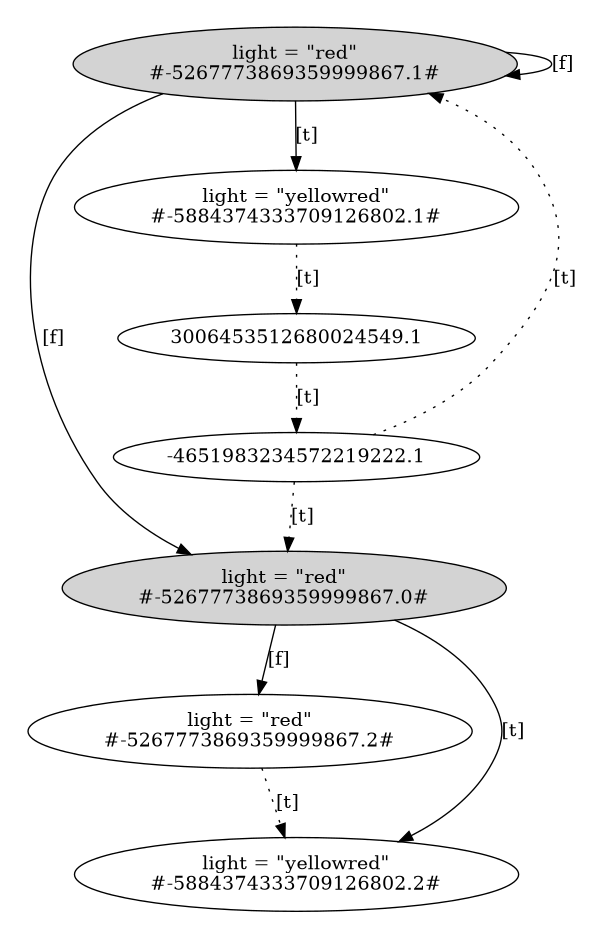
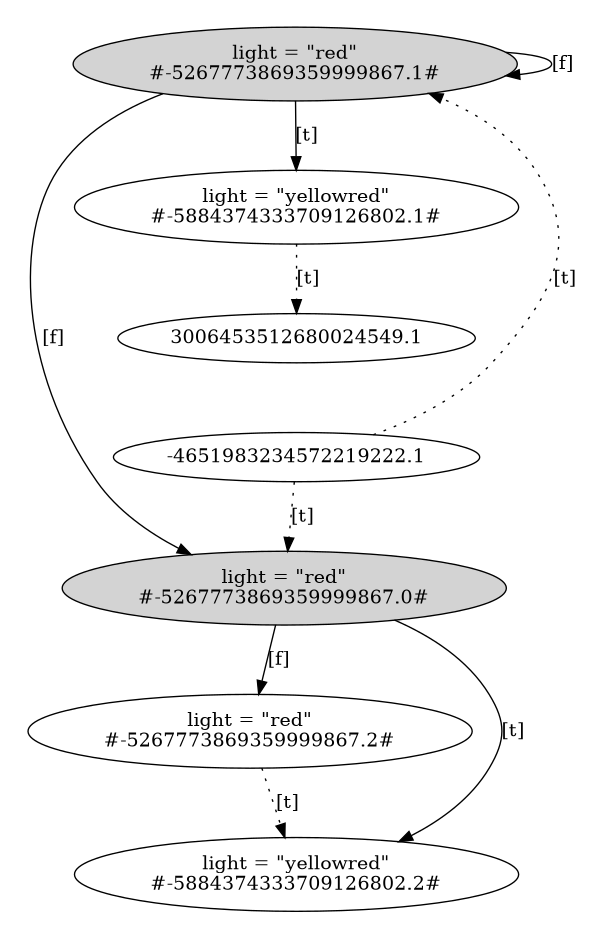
edge "3006453512680024549.1" -> "-4651983234572219222.1": removed, label "[t]"
